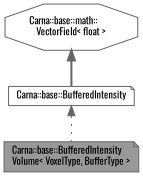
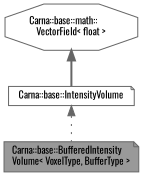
node "Carna::base::BufferedIntensity": label "Carna::base::BufferedIntensity" -> "Carna::base::IntensityVolume"
